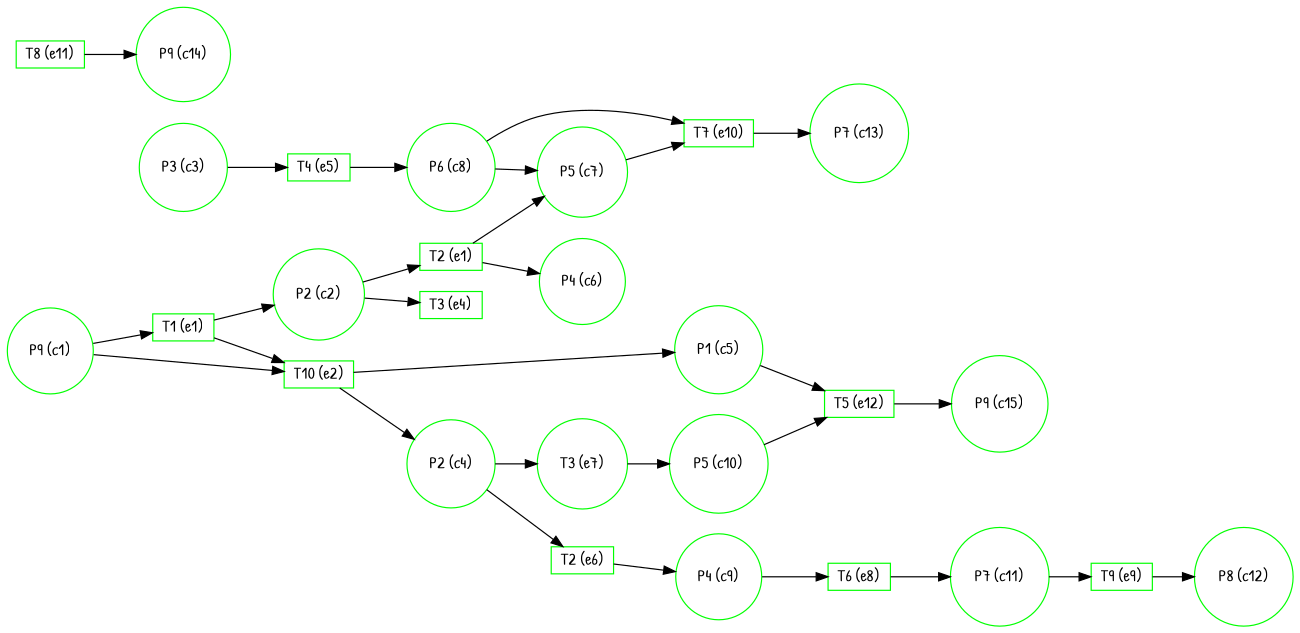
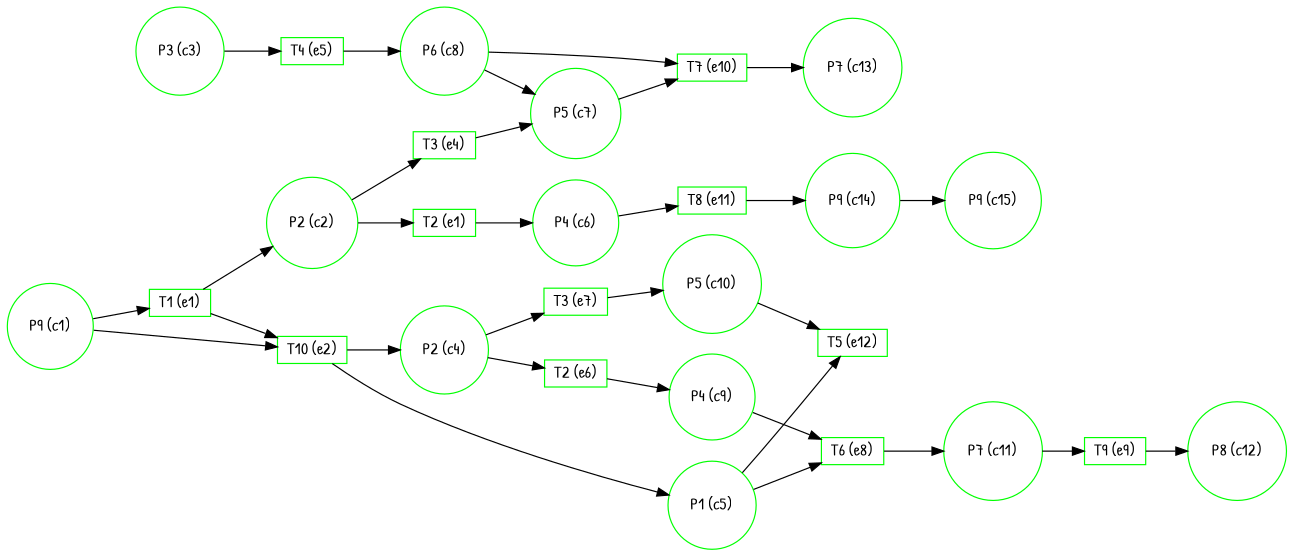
edge "P4 (c6)" -> "T8 (e11)": added
edge "T2 (e1)" -> "P5 (c7)": now "T3 (e4)" -> "P5 (c7)"
edge "T5 (e12)" -> "P9 (c15)": now "P9 (c14)" -> "P9 (c15)"
node "T3 (e7)": shape circle -> box
edge "P1 (c5)" -> "T6 (e8)": added
